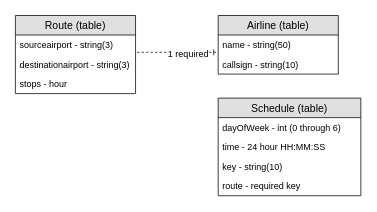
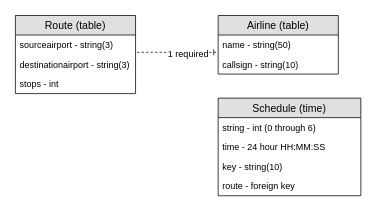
node "stops - hour": label "stops - hour" -> "stops - int"
node "Schedule (table)": label "Schedule (table)" -> "Schedule (time)"
node "dayOfWeek - int (0 through 6)": label "dayOfWeek - int (0 through 6)" -> "string - int (0 through 6)"
node "route - required key": label "route - required key" -> "route - foreign key"
